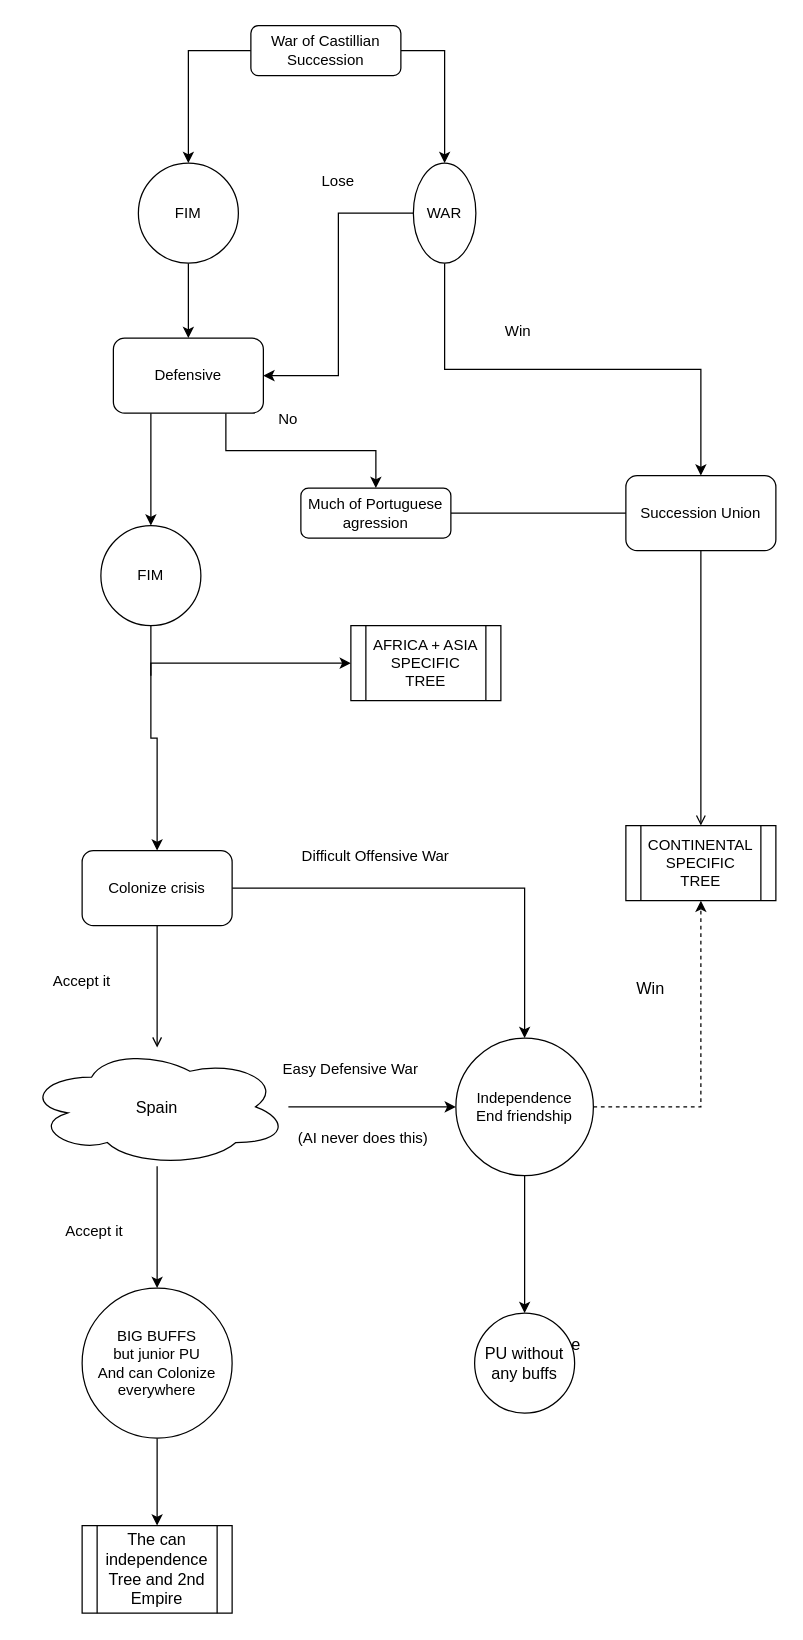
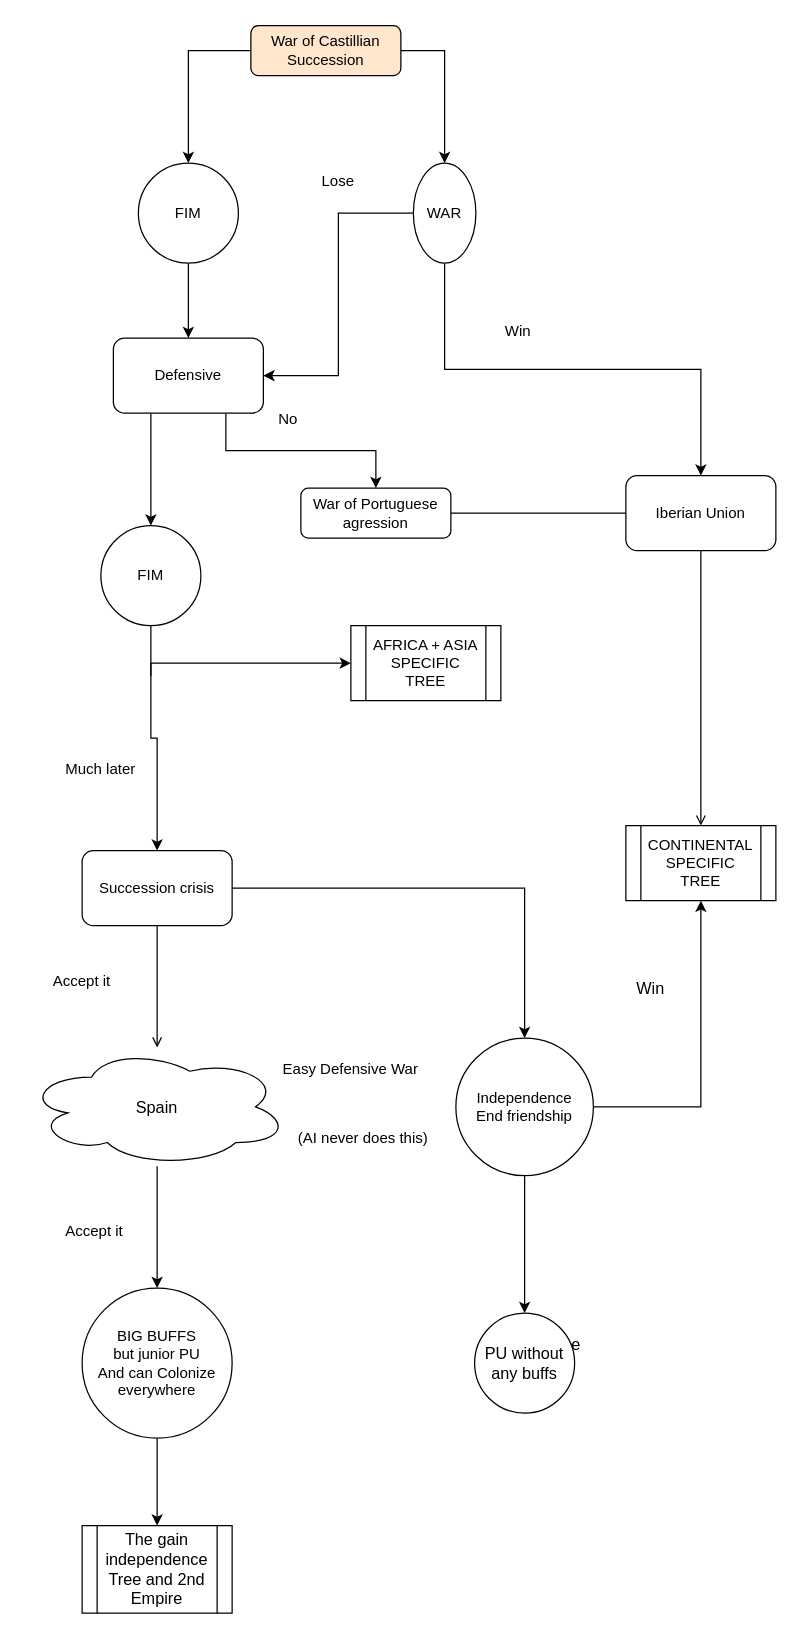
node "War of Castillian Succession": fillcolor #ffffff -> #ffe6cc
node "Much of Portuguese agression": label "Much of Portuguese agression" -> "War of Portuguese agression"
node "Succession Union": label "Succession Union" -> "Iberian Union"
node "Much later": added
node "Difficult Offensive War": removed
node "Colonize crisis": label "Colonize crisis" -> "Succession crisis"
edge "Independence End friendship" -> "CONTINENTAL SPECIFIC TREE": style dashed -> solid
edge "Spain" -> "Independence End friendship": removed
node "The can independence Tree and 2nd Empire": label "The can independence Tree and 2nd Empire" -> "The gain independence Tree and 2nd Empire"
